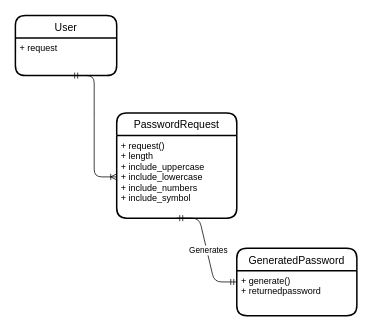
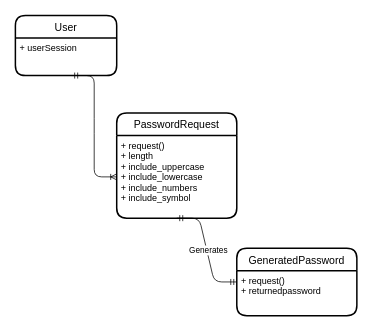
node "+ request": label "+ request" -> "+ userSession"
node "+ generate() + returnedpassword": label "+ generate() + returnedpassword" -> "+ request() + returnedpassword"
